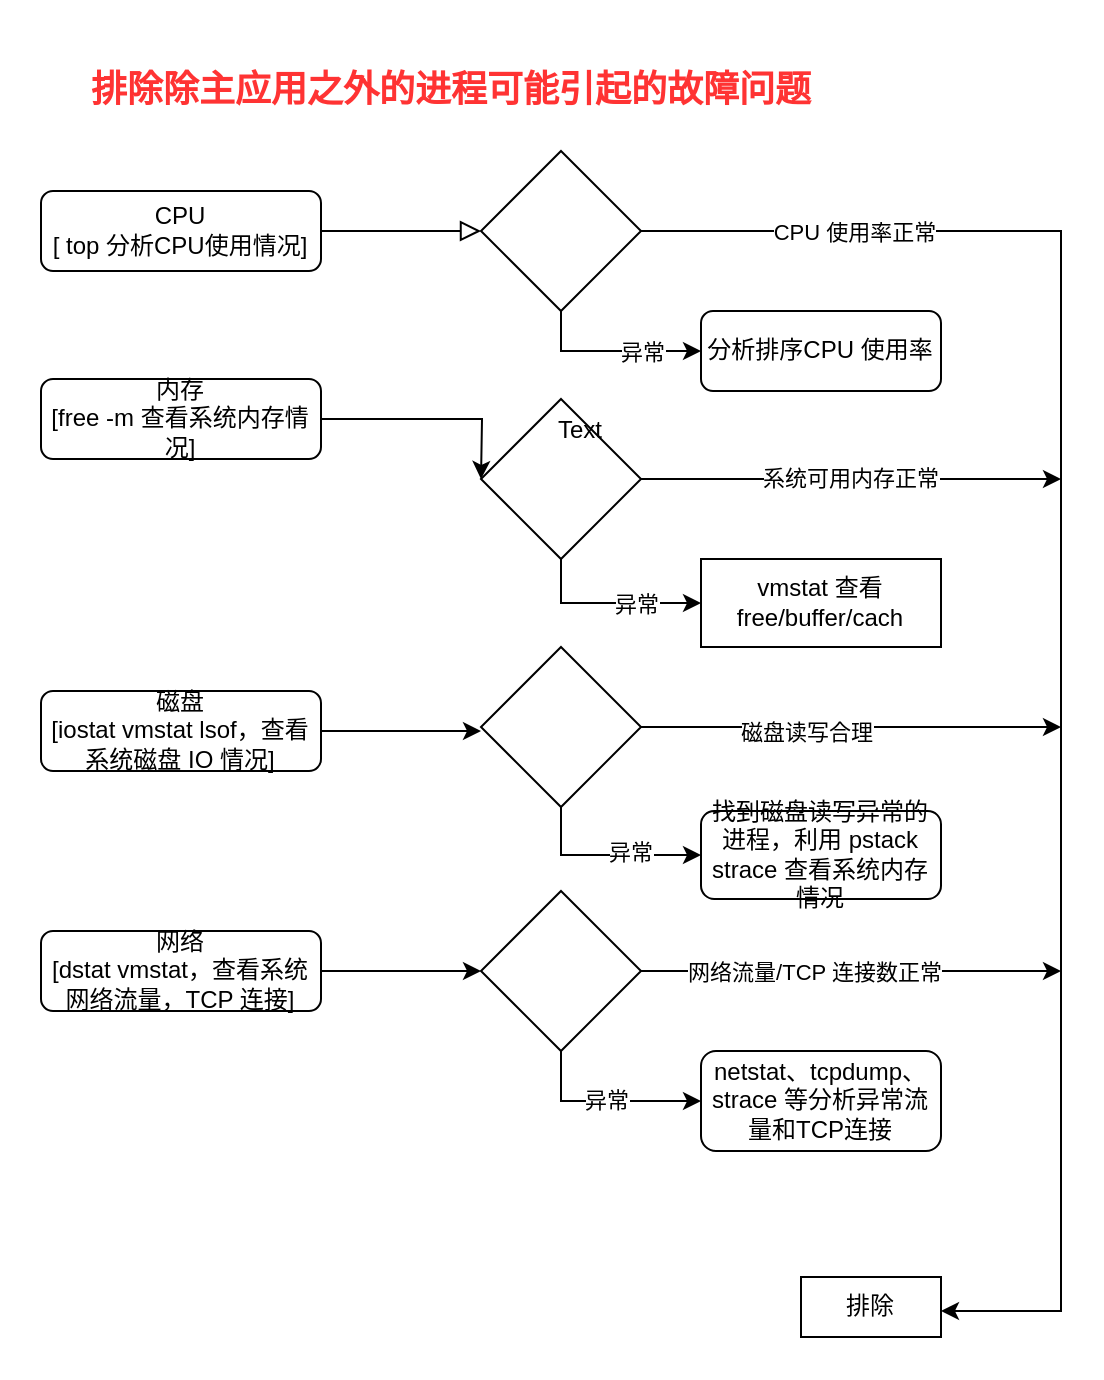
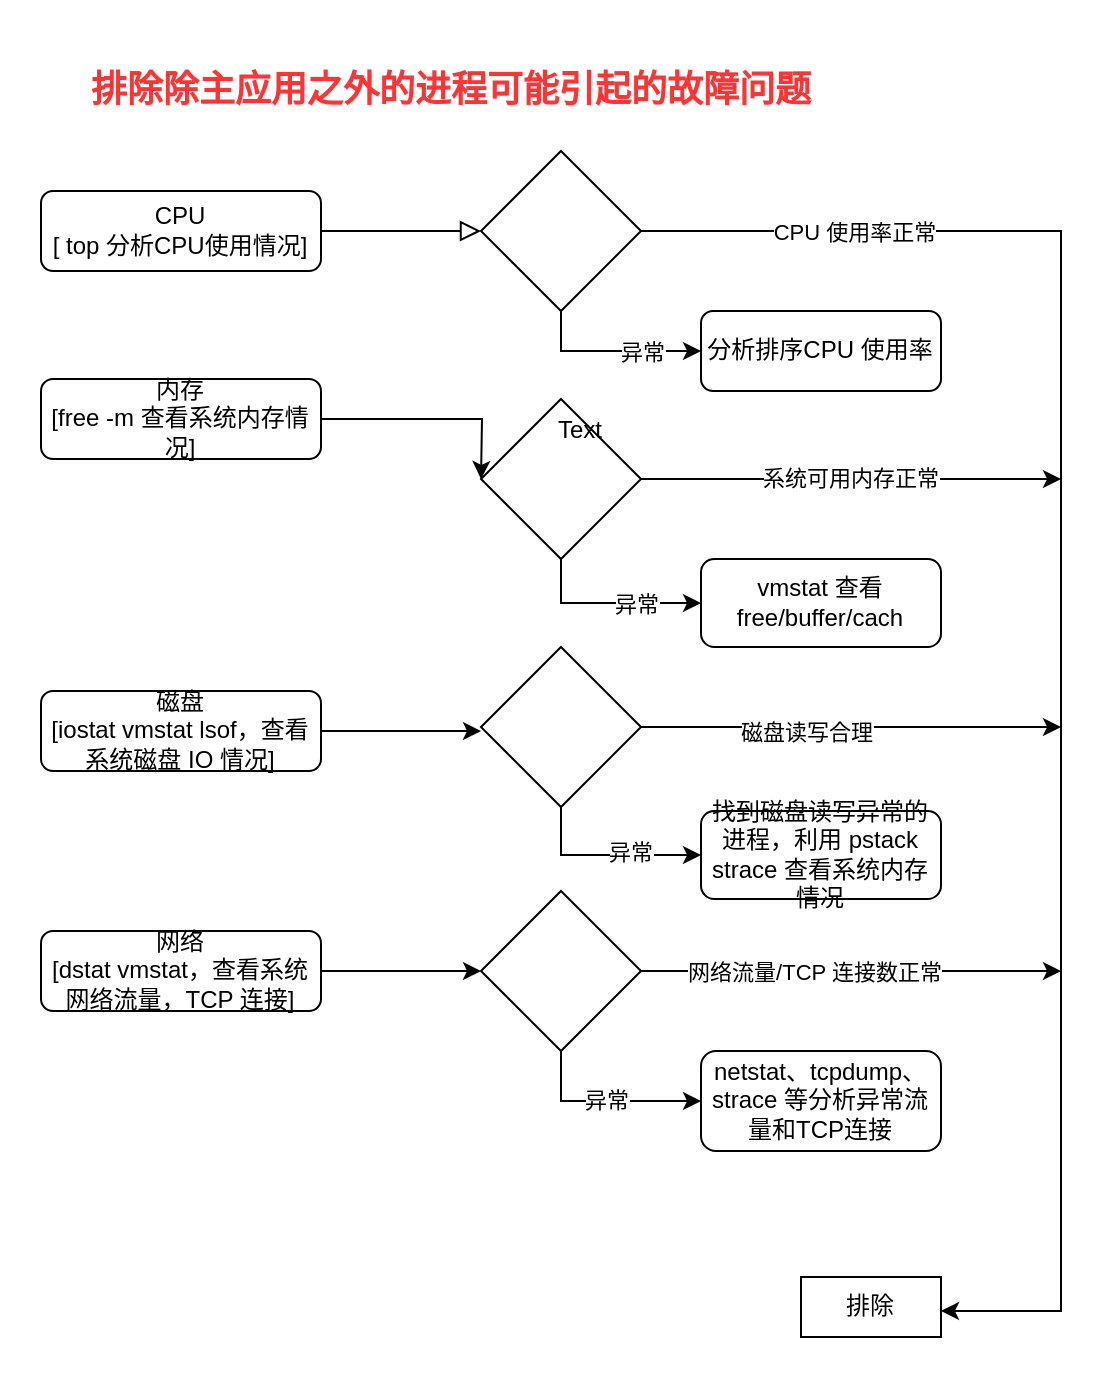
node "vmstat 查看 free/buffer/cach": shape rectangle -> rounded rectangle
